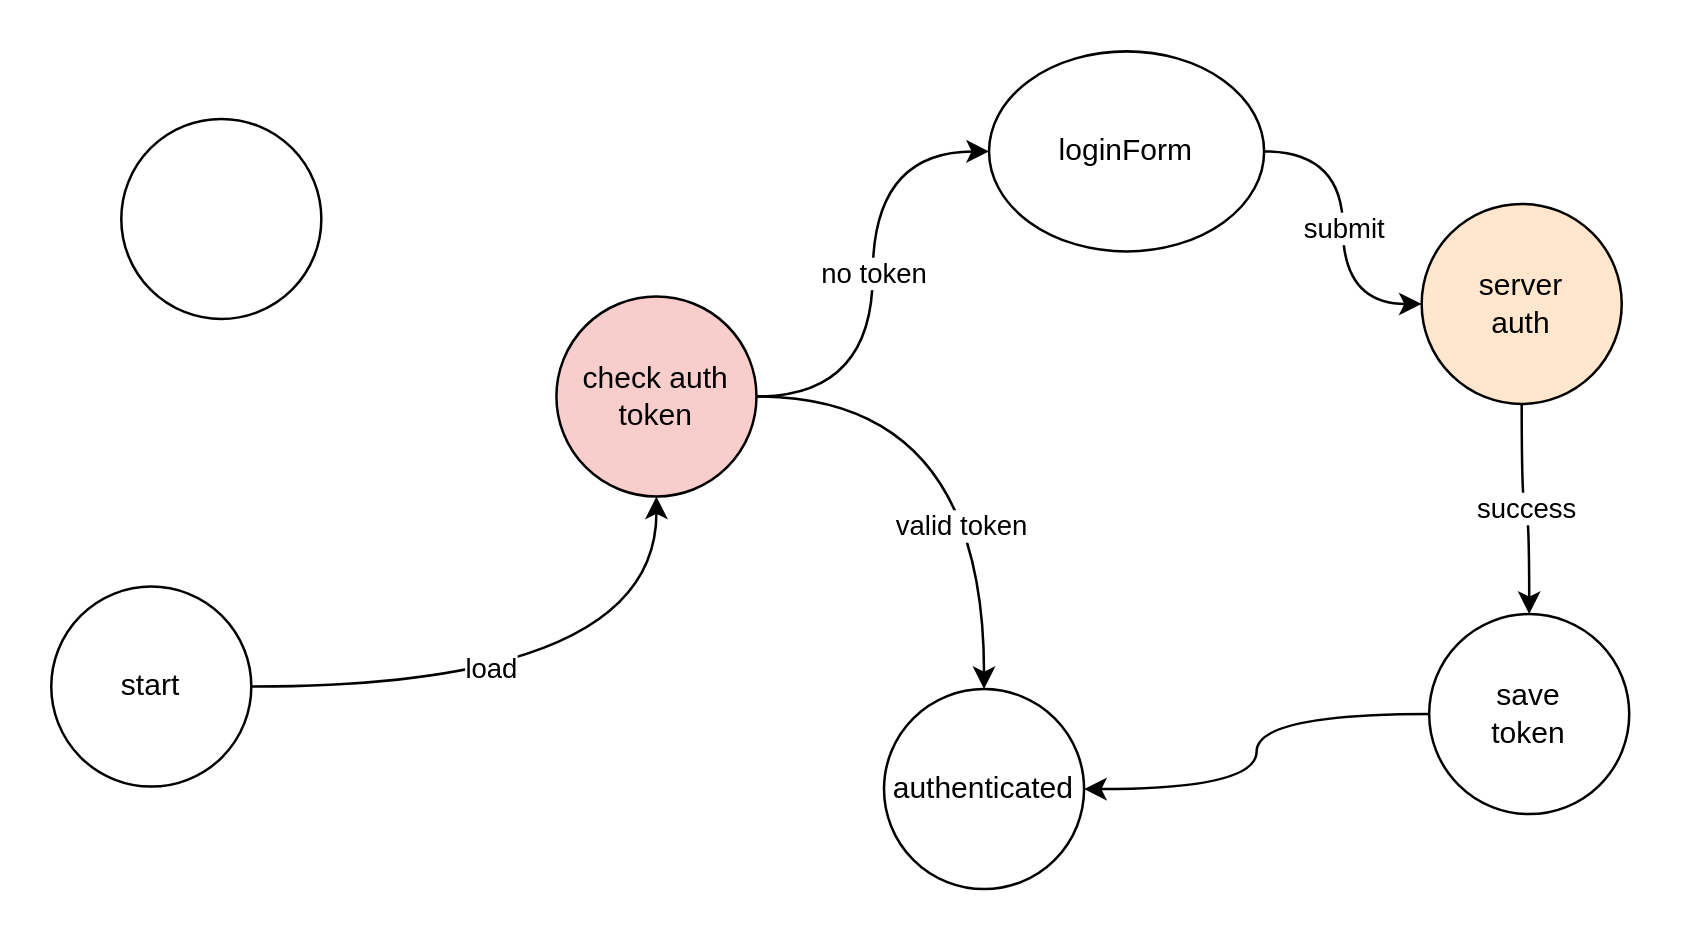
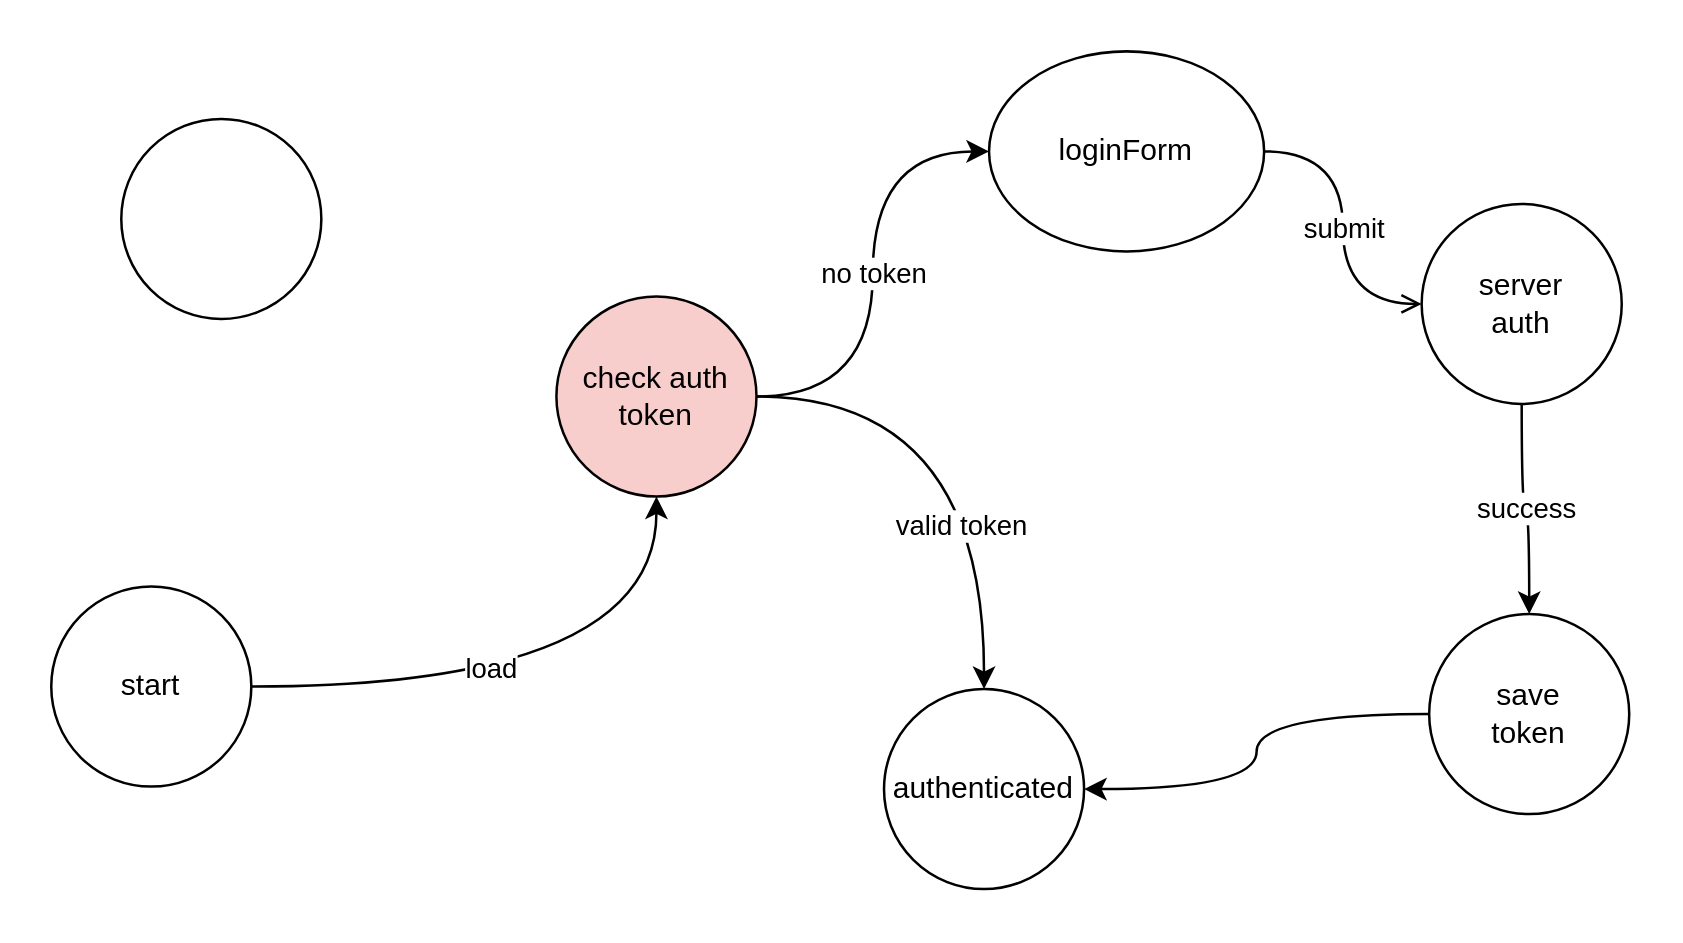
edge "loginForm" -> "server auth": arrowhead classic -> open
node "server auth": fillcolor #ffe6cc -> #ffffff
